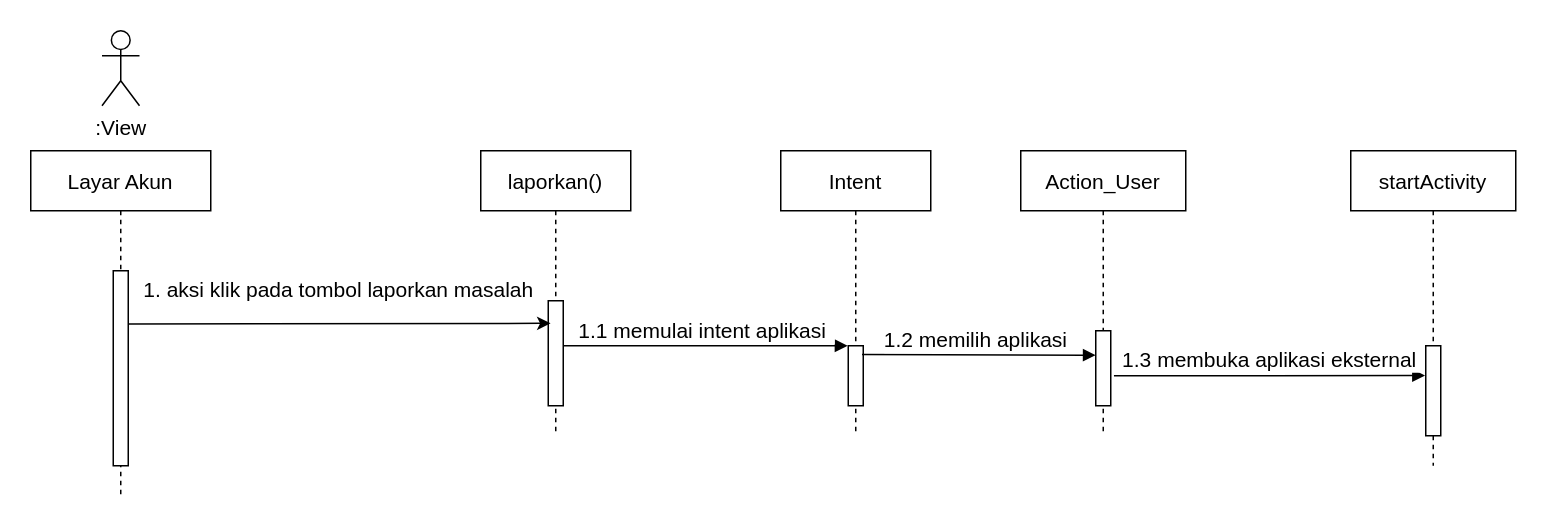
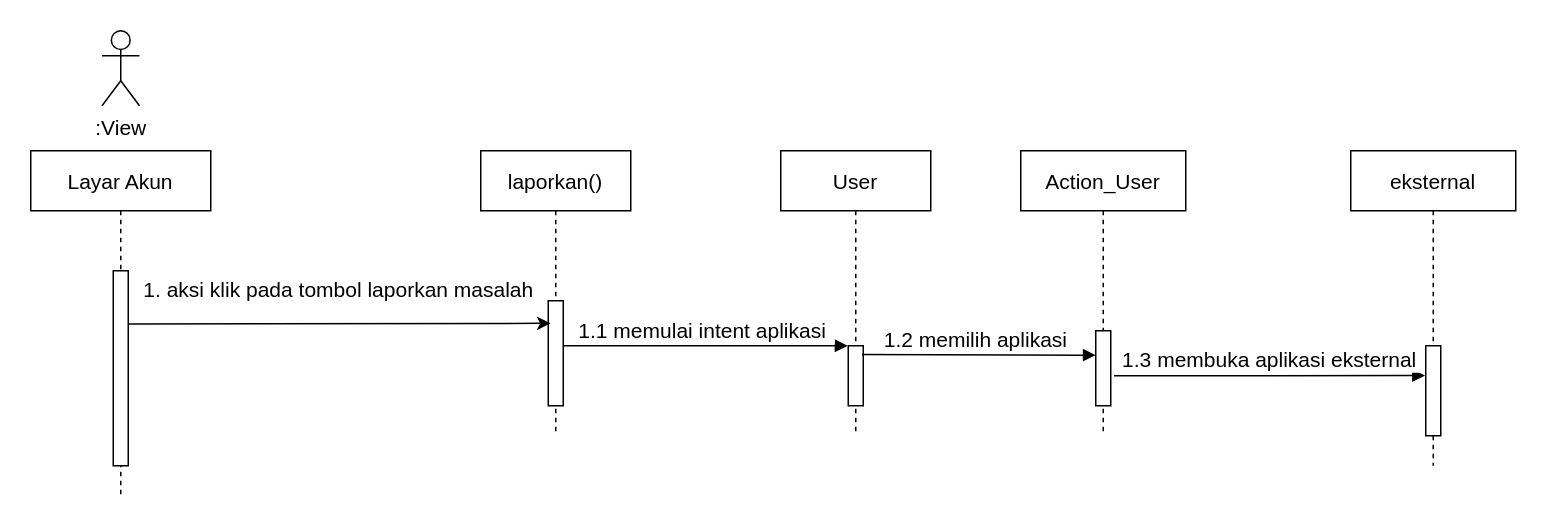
node "Intent": label "Intent" -> "User"
node "startActivity": label "startActivity" -> "eksternal"
